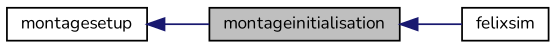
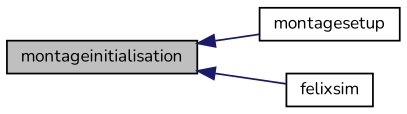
edge "montageinitialisation" -> "montagesetup": reversed
